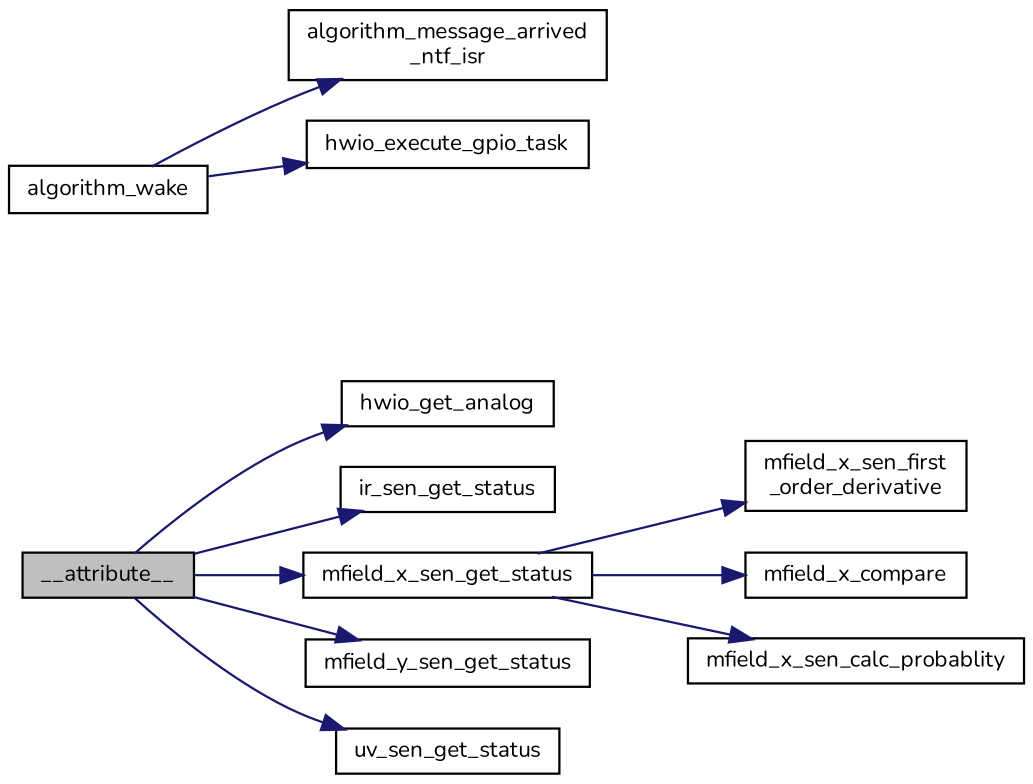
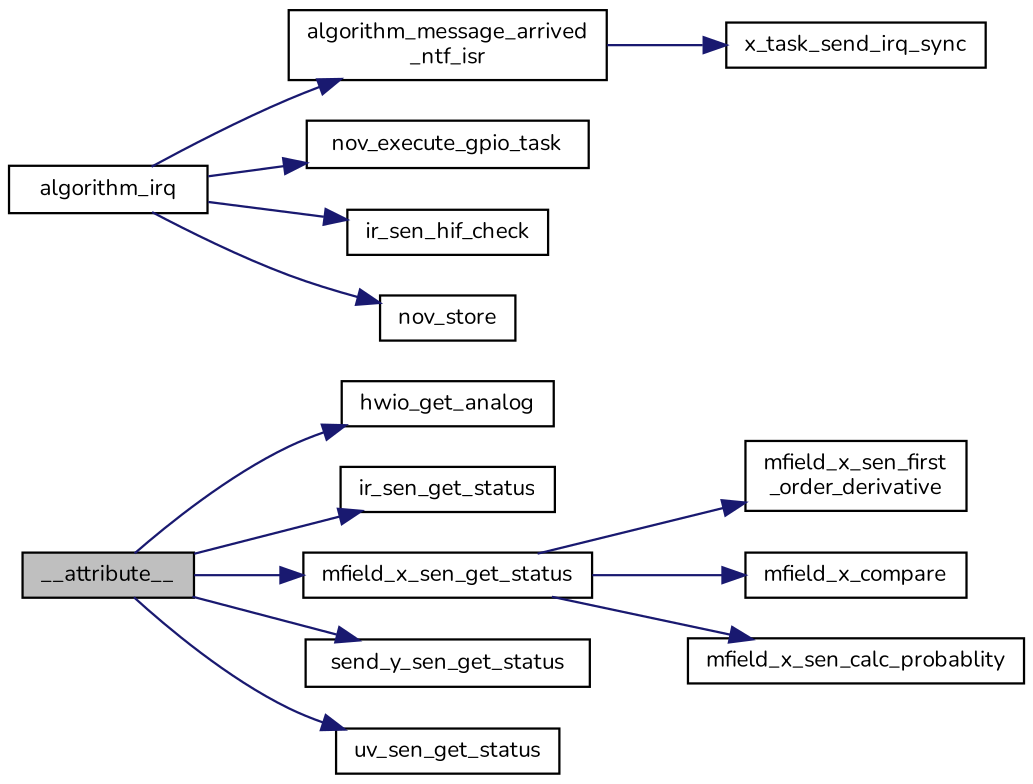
node "x_task_send_irq_sync": added
node "hwio_execute_gpio_task": label "hwio_execute_gpio_task" -> "nov_execute_gpio_task"
node "algorithm_wake": label "algorithm_wake" -> "algorithm_irq"
node "ir_sen_hif_check": added
node "nov_store": added
node "mfield_y_sen_get_status": label "mfield_y_sen_get_status" -> "send_y_sen_get_status"
